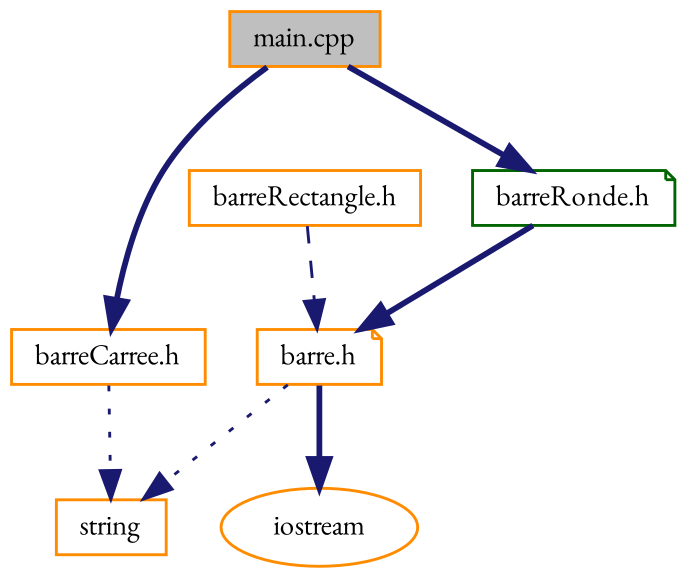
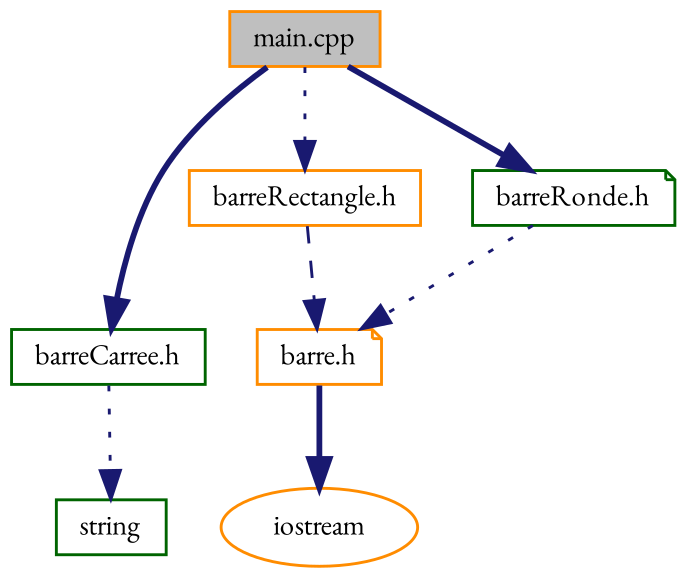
edge "main.cpp" -> "barreRectangle.h": added
edge "barreRonde.h" -> "barre.h": style bold -> dotted
node "barreCarree.h": color darkorange -> darkgreen
edge "barre.h" -> "string": removed
node "string": color darkorange -> darkgreen
